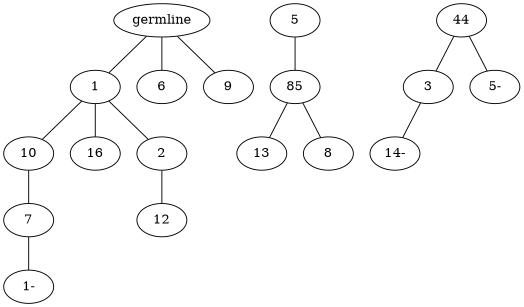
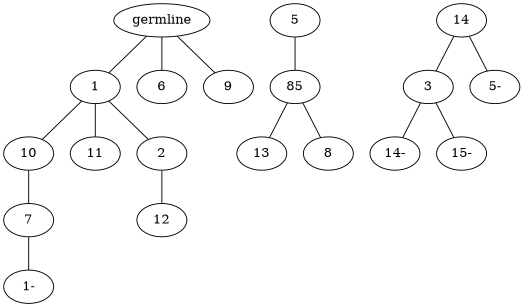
node "44": label "44" -> "14"
node "16": label "16" -> "11"
node "15-": added
